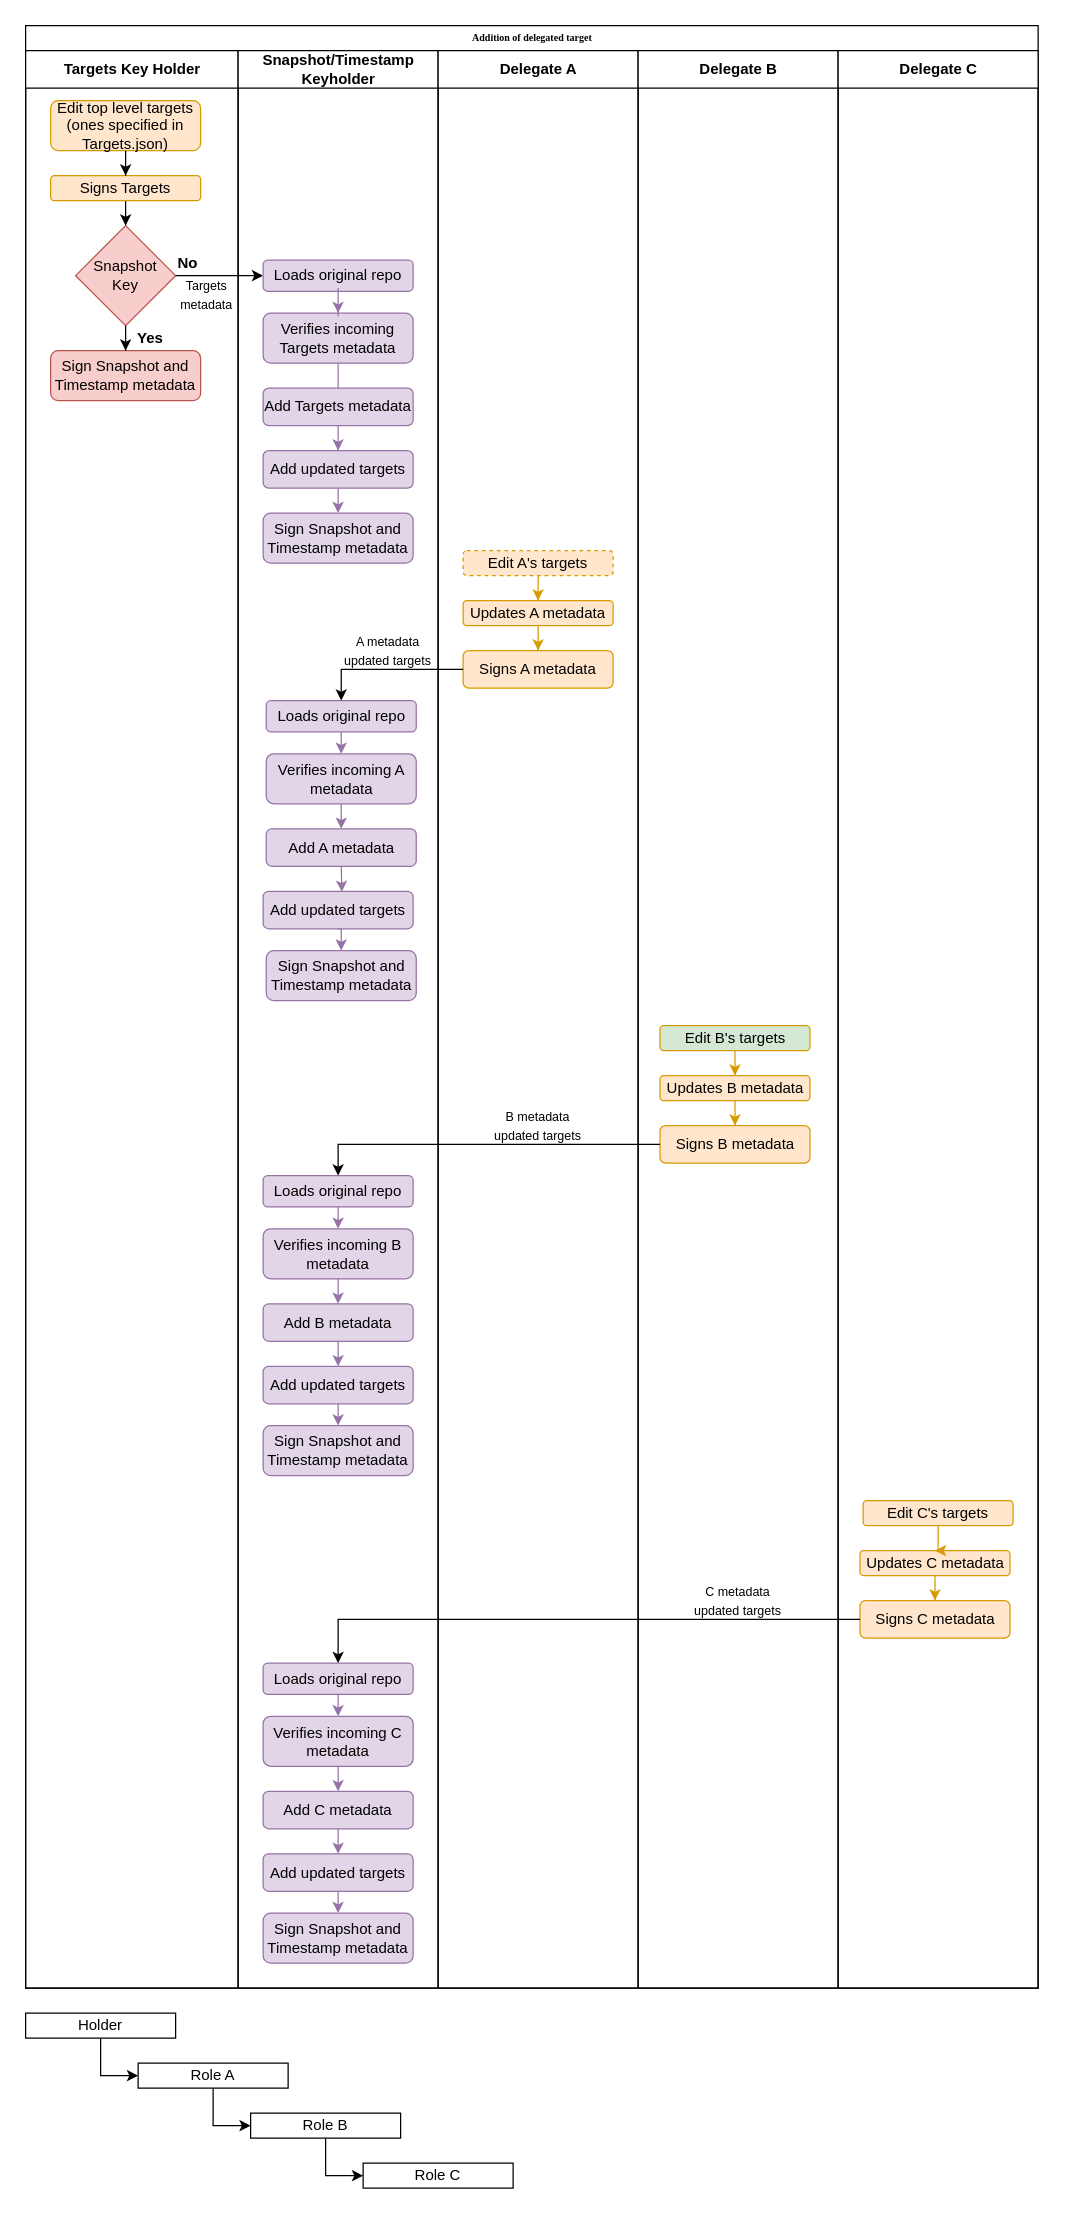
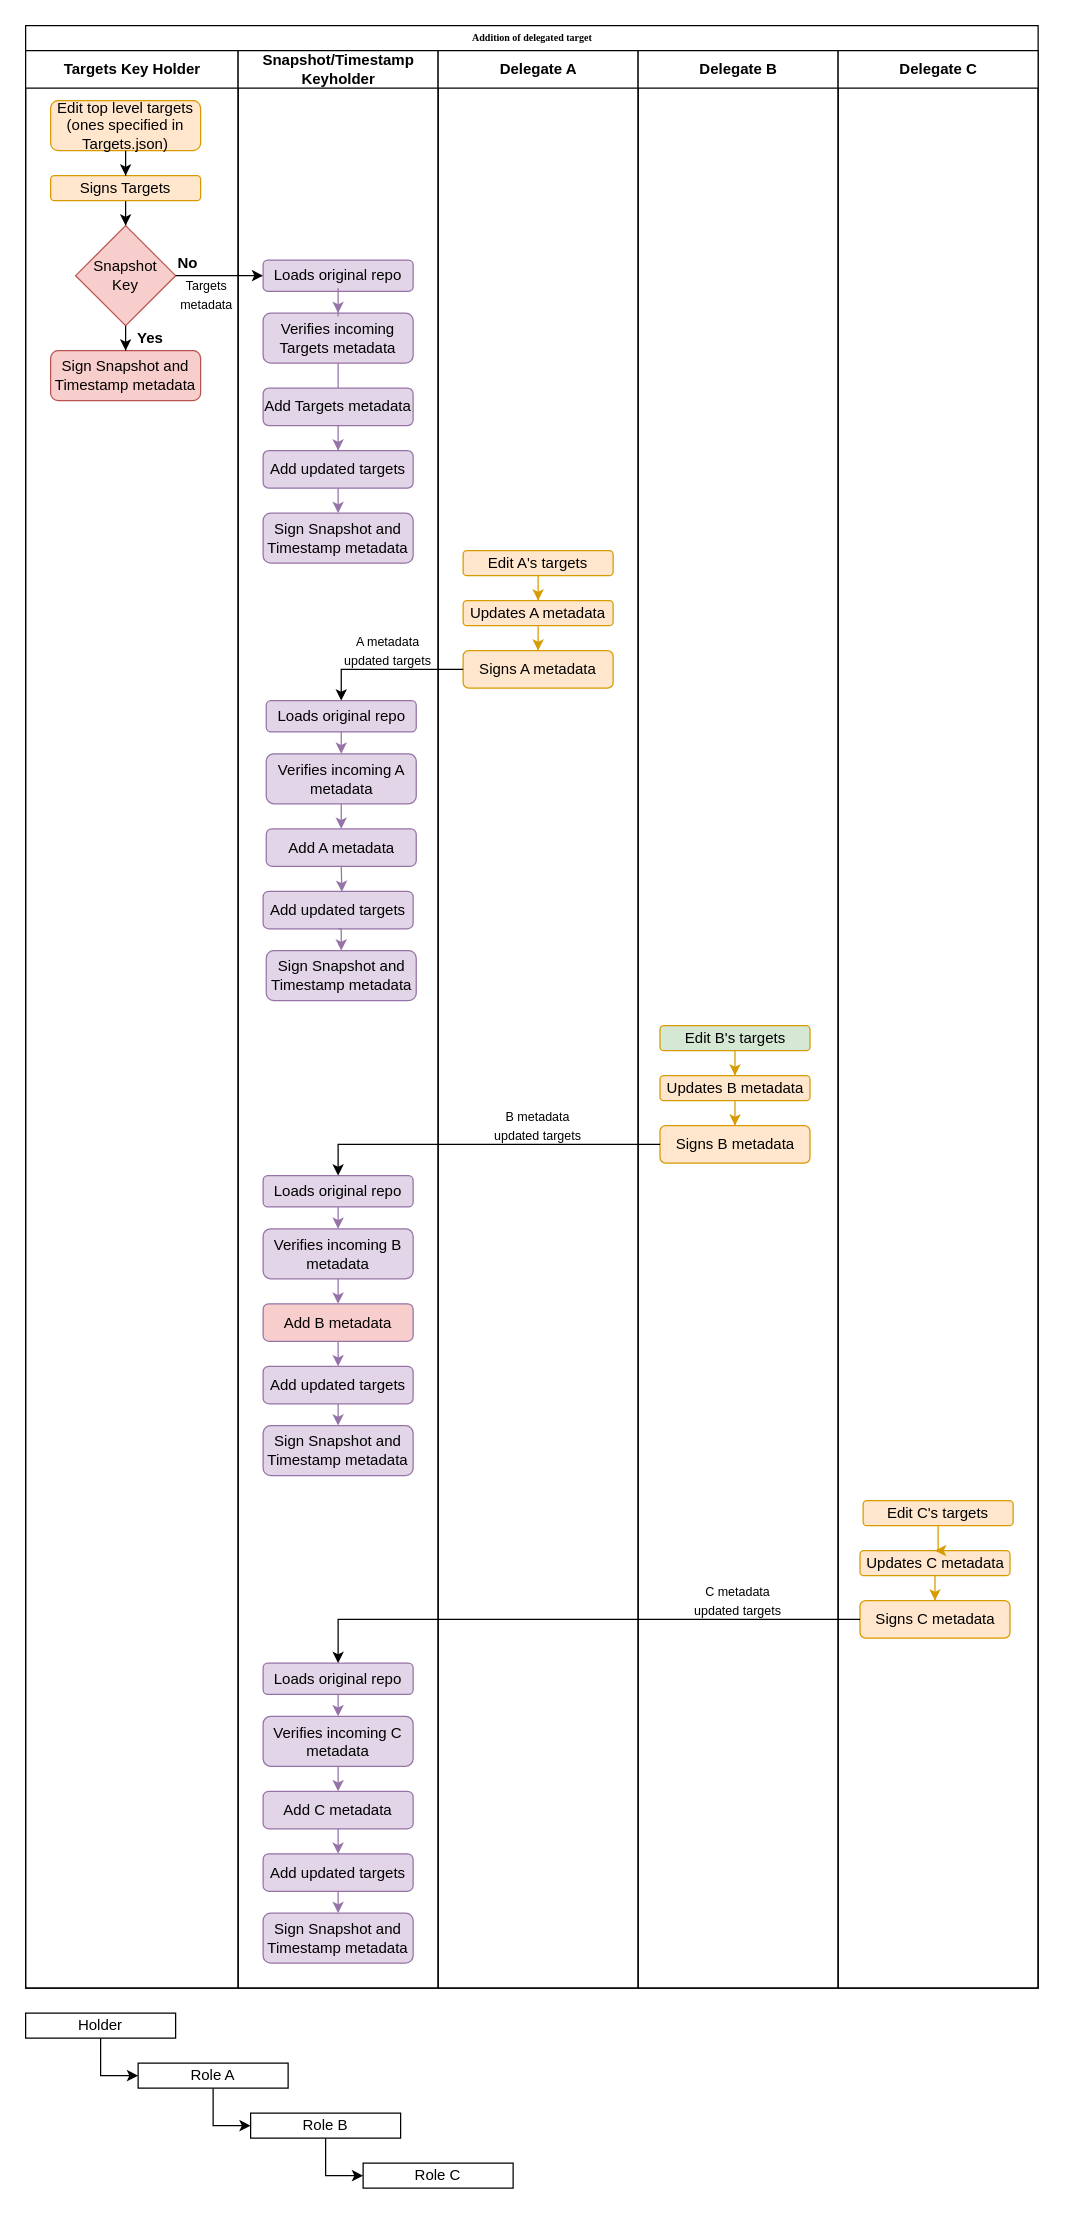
node "Edit A's targets": style dashed -> solid
node "Add B metadata": fillcolor #e1d5e7 -> #f8cecc
